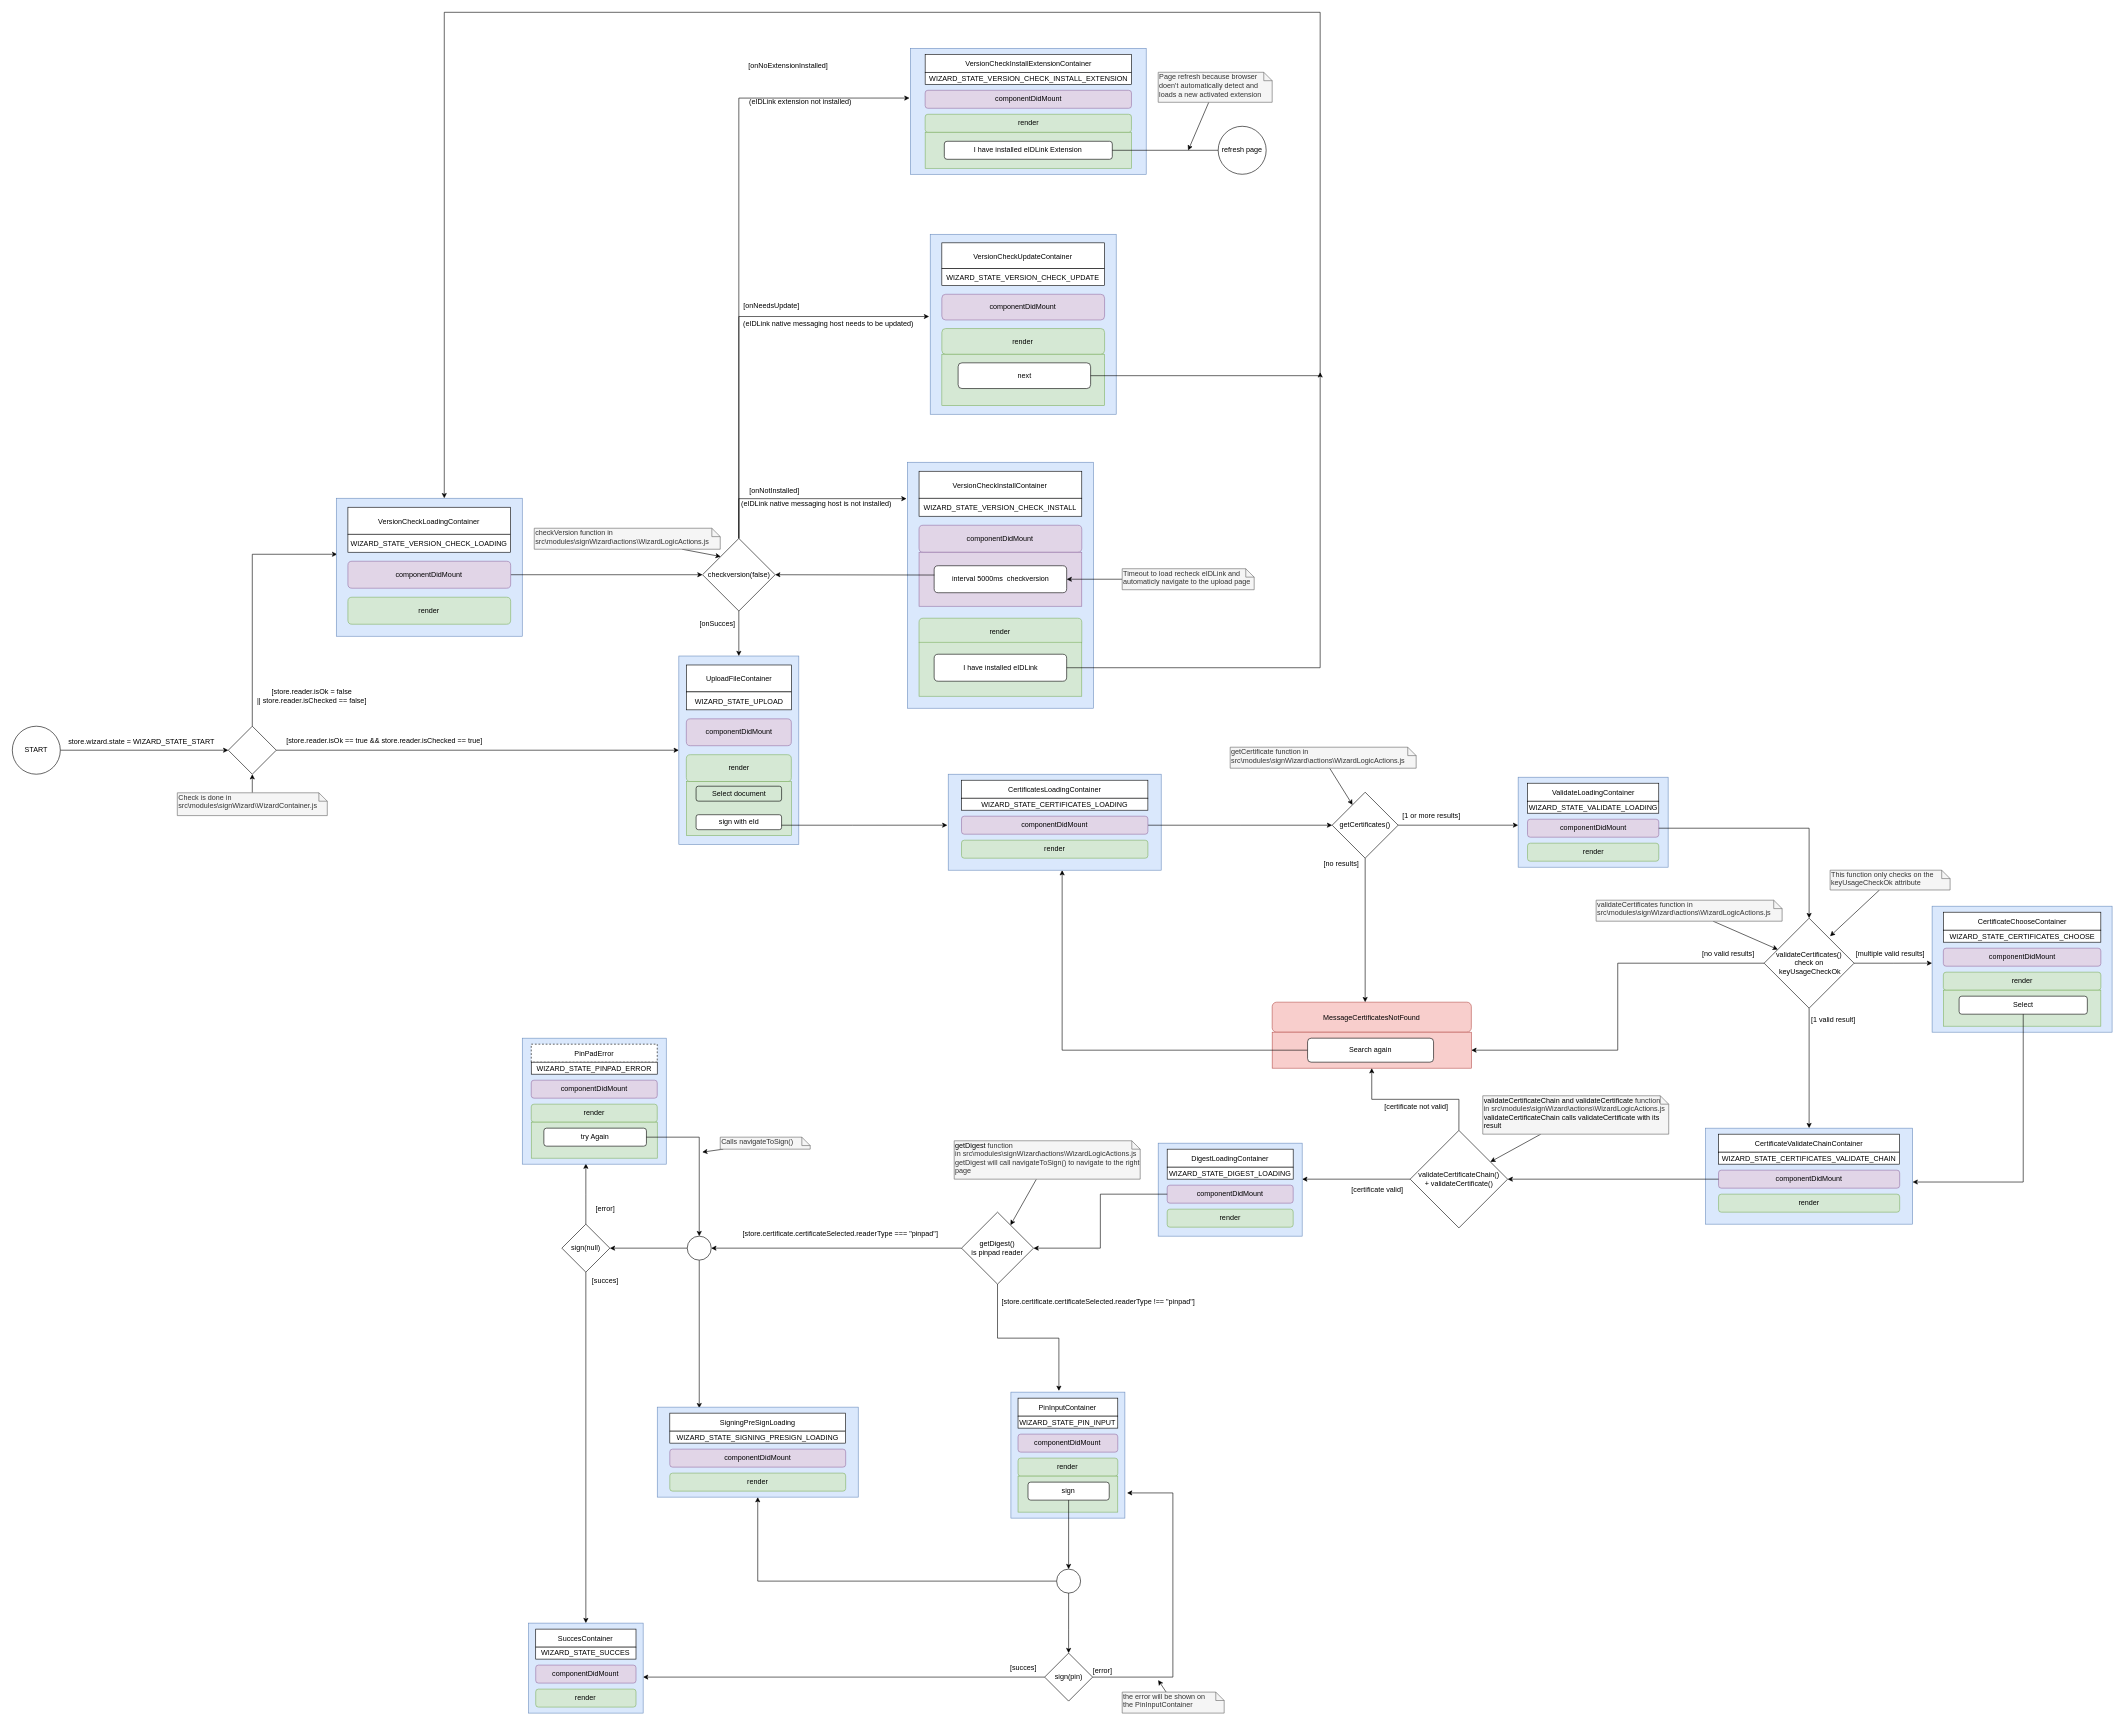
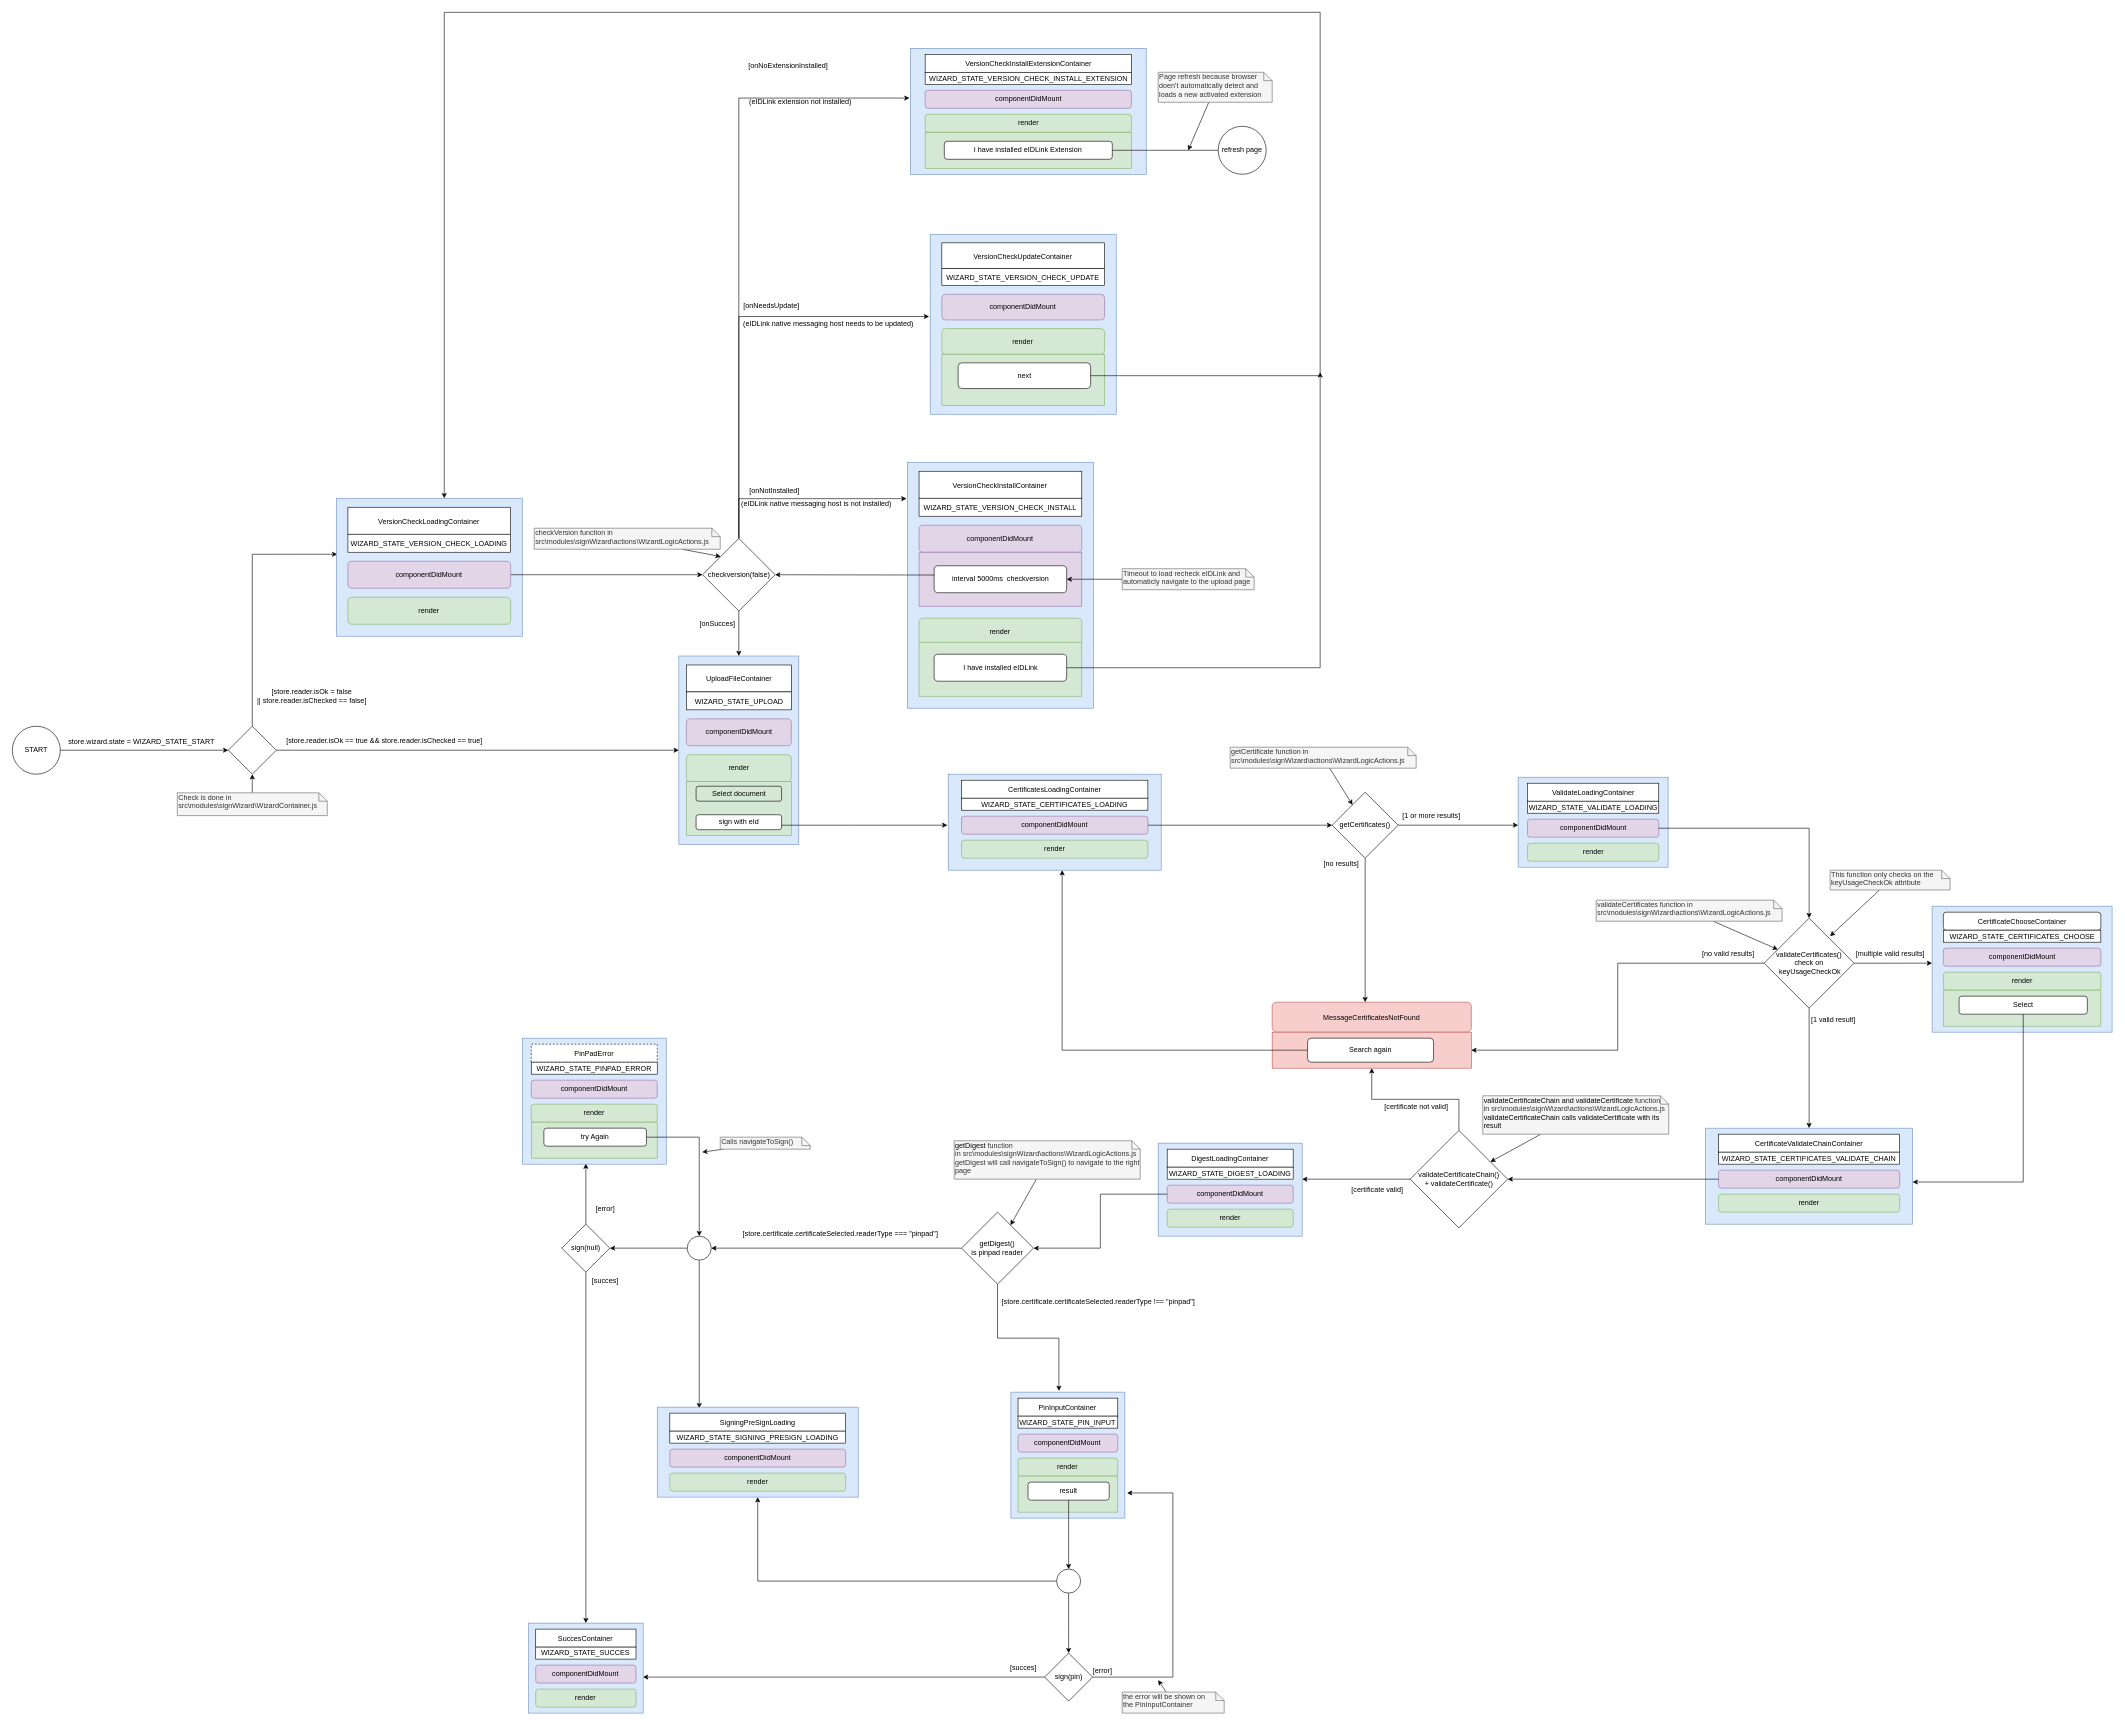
node "CertificateChooseContainer": shape rectangle -> rounded rectangle
node "sign": label "sign" -> "result"
